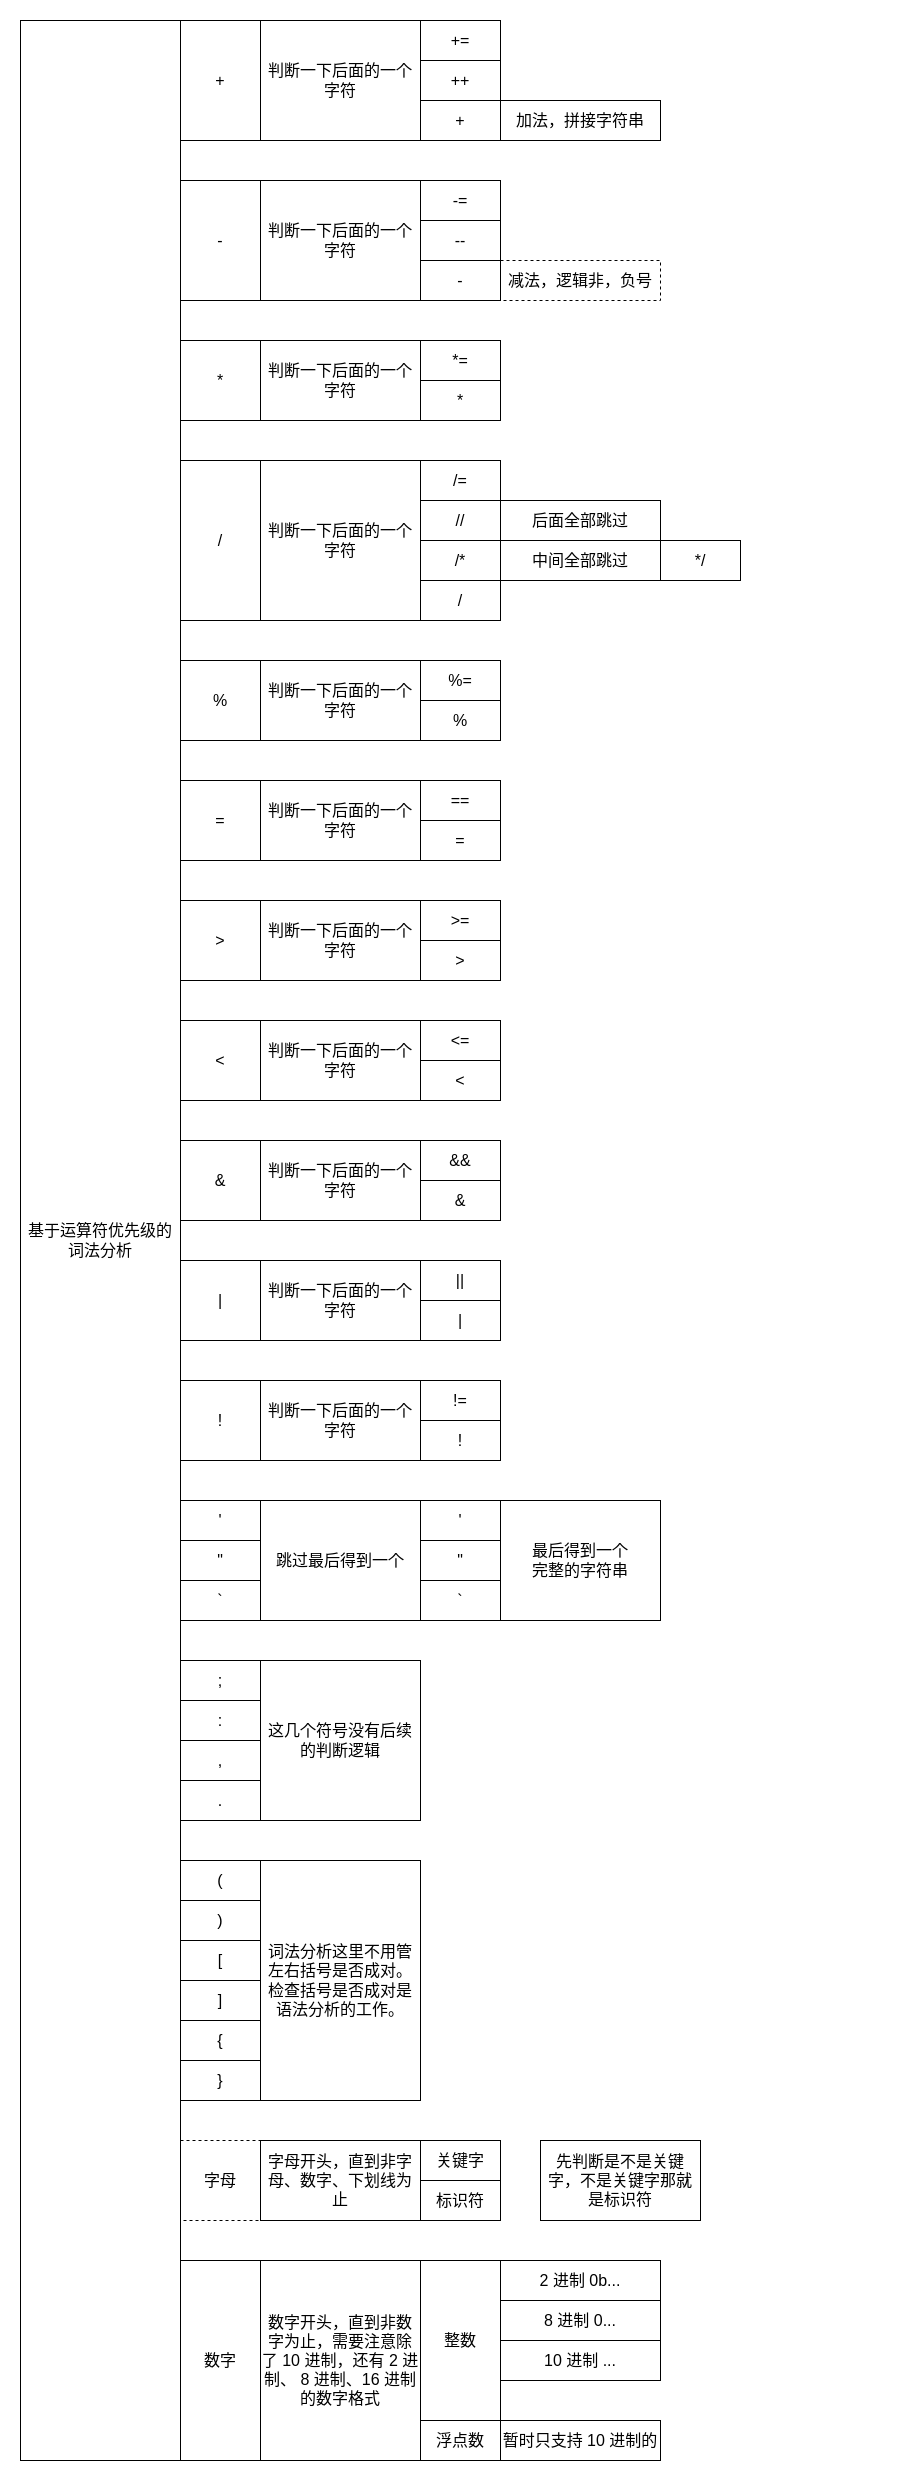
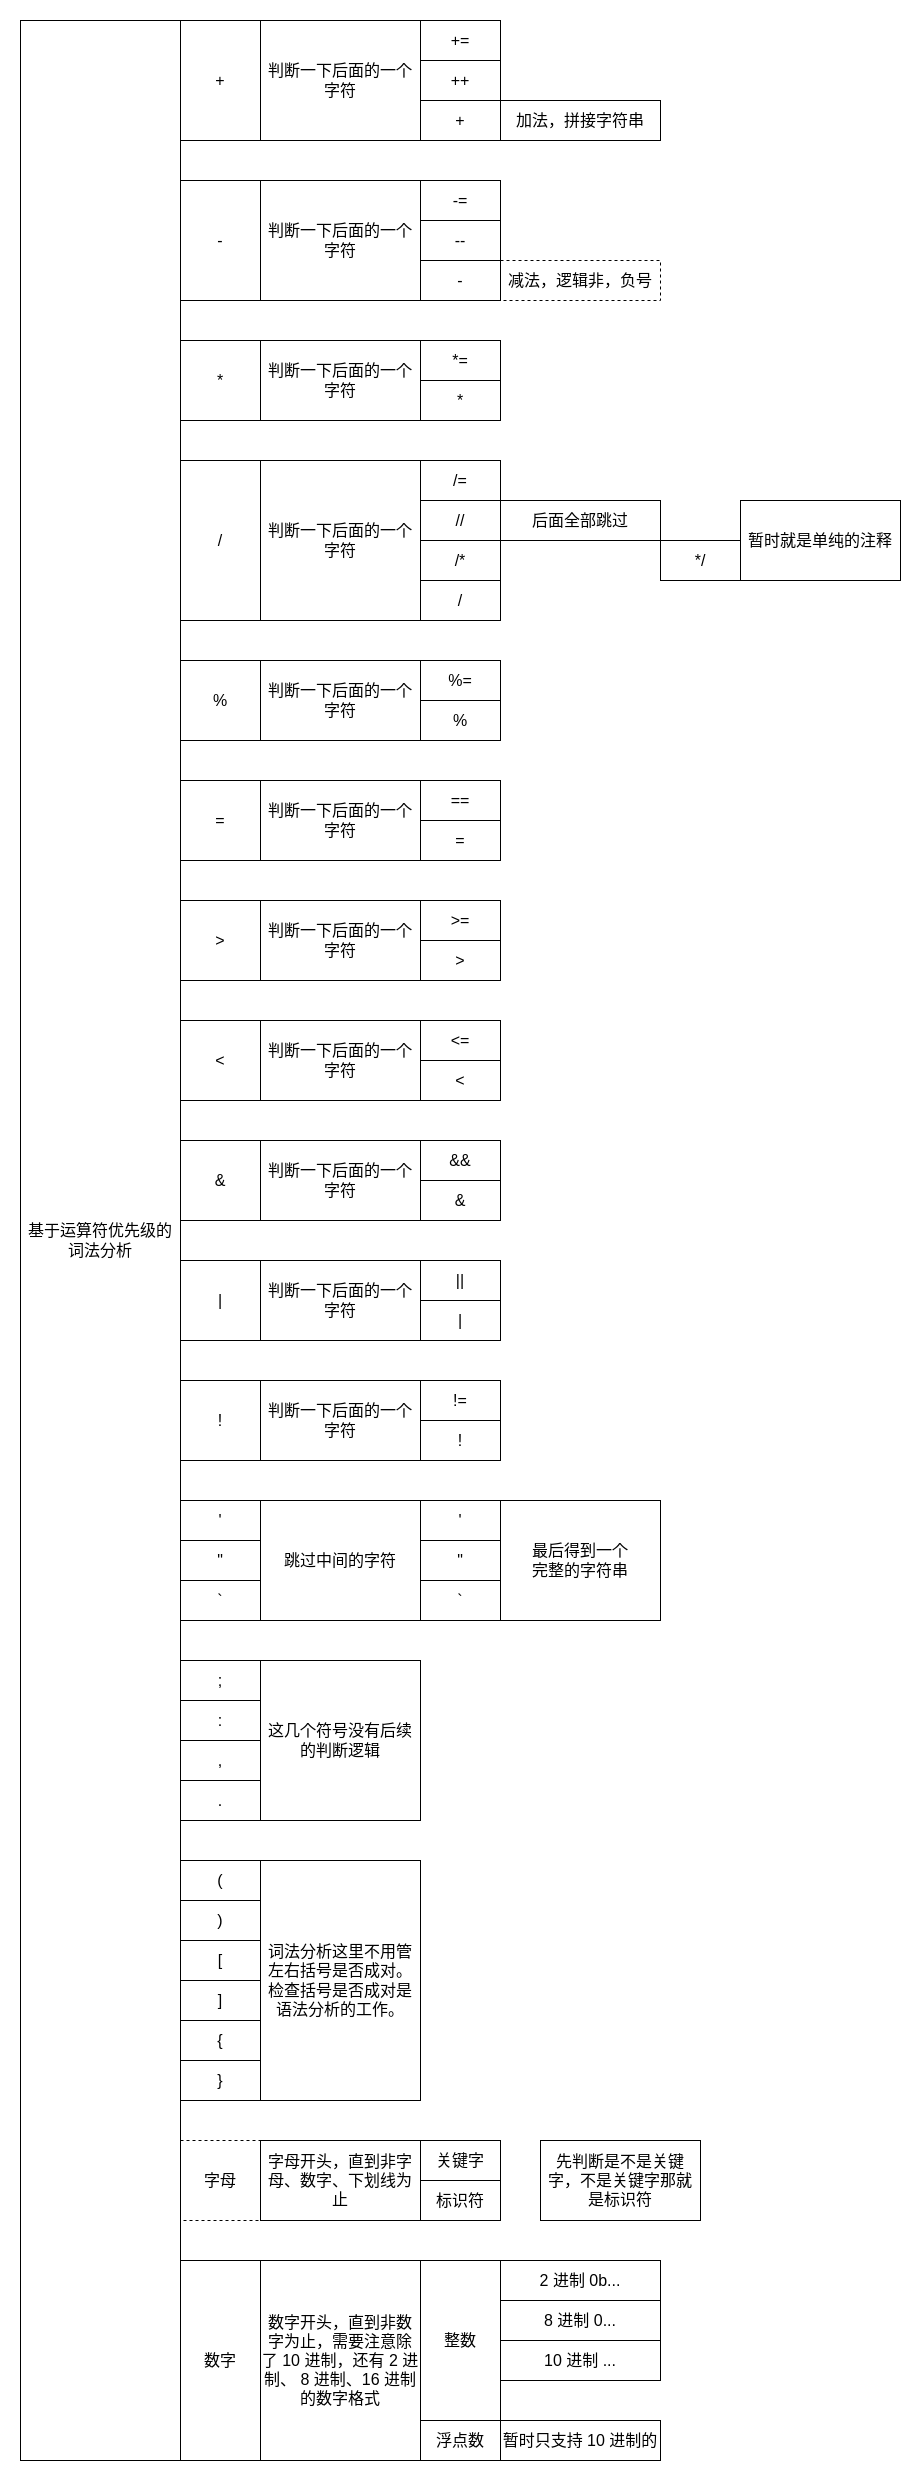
node "暂时就是单纯的注释": added
node "中间全部跳过": removed
node "跳过最后得到一个": label "跳过最后得到一个" -> "跳过中间的字符"
